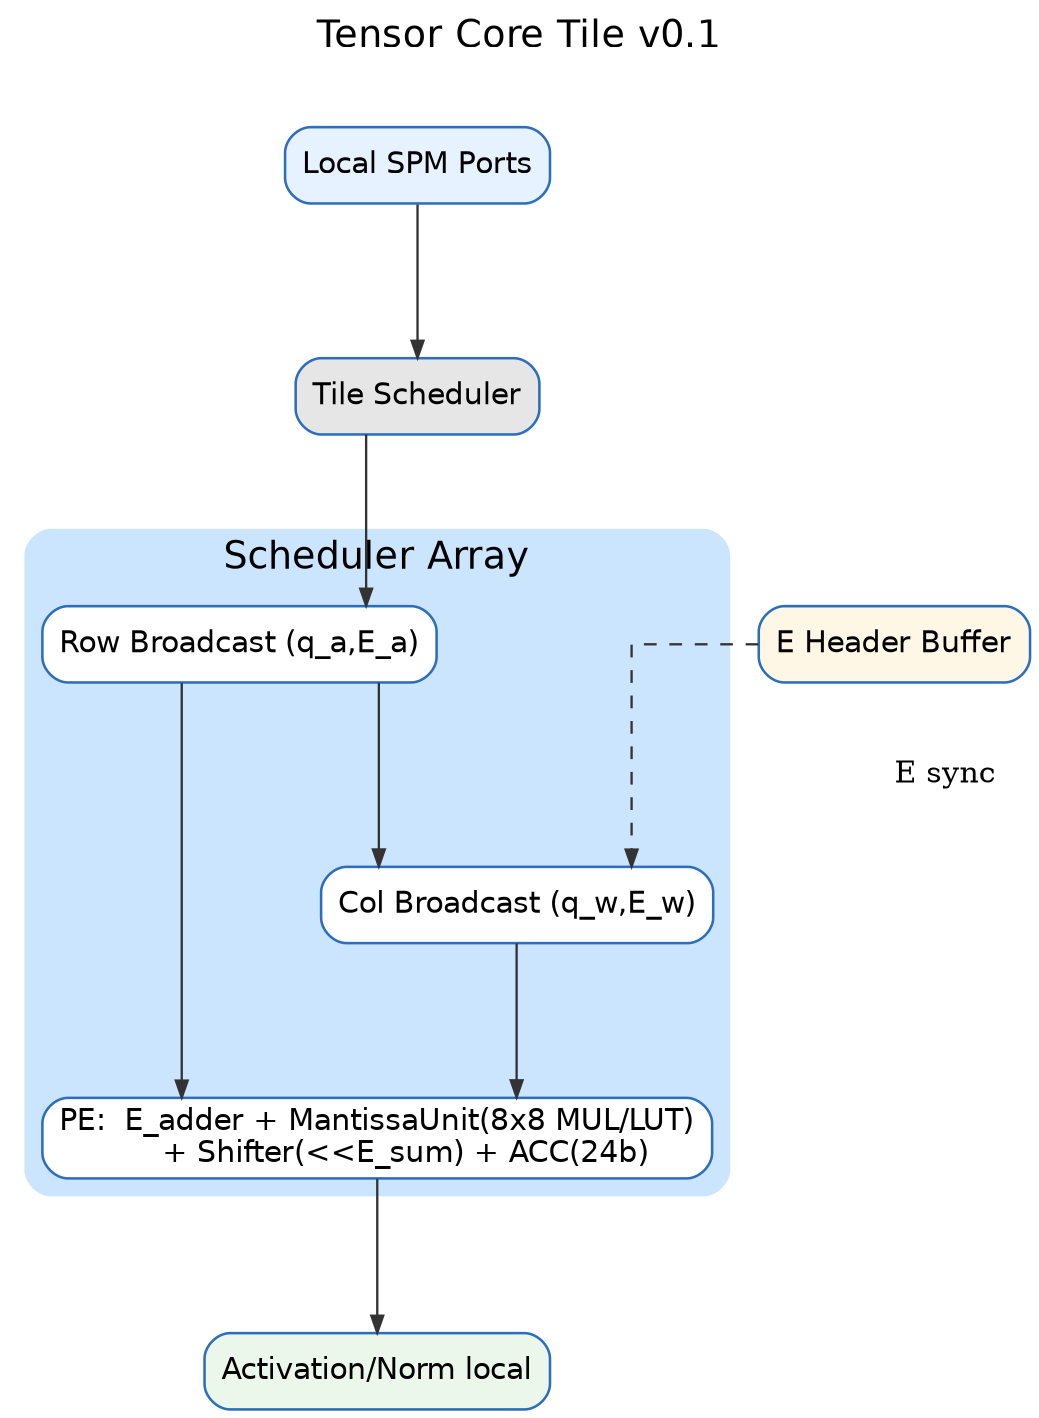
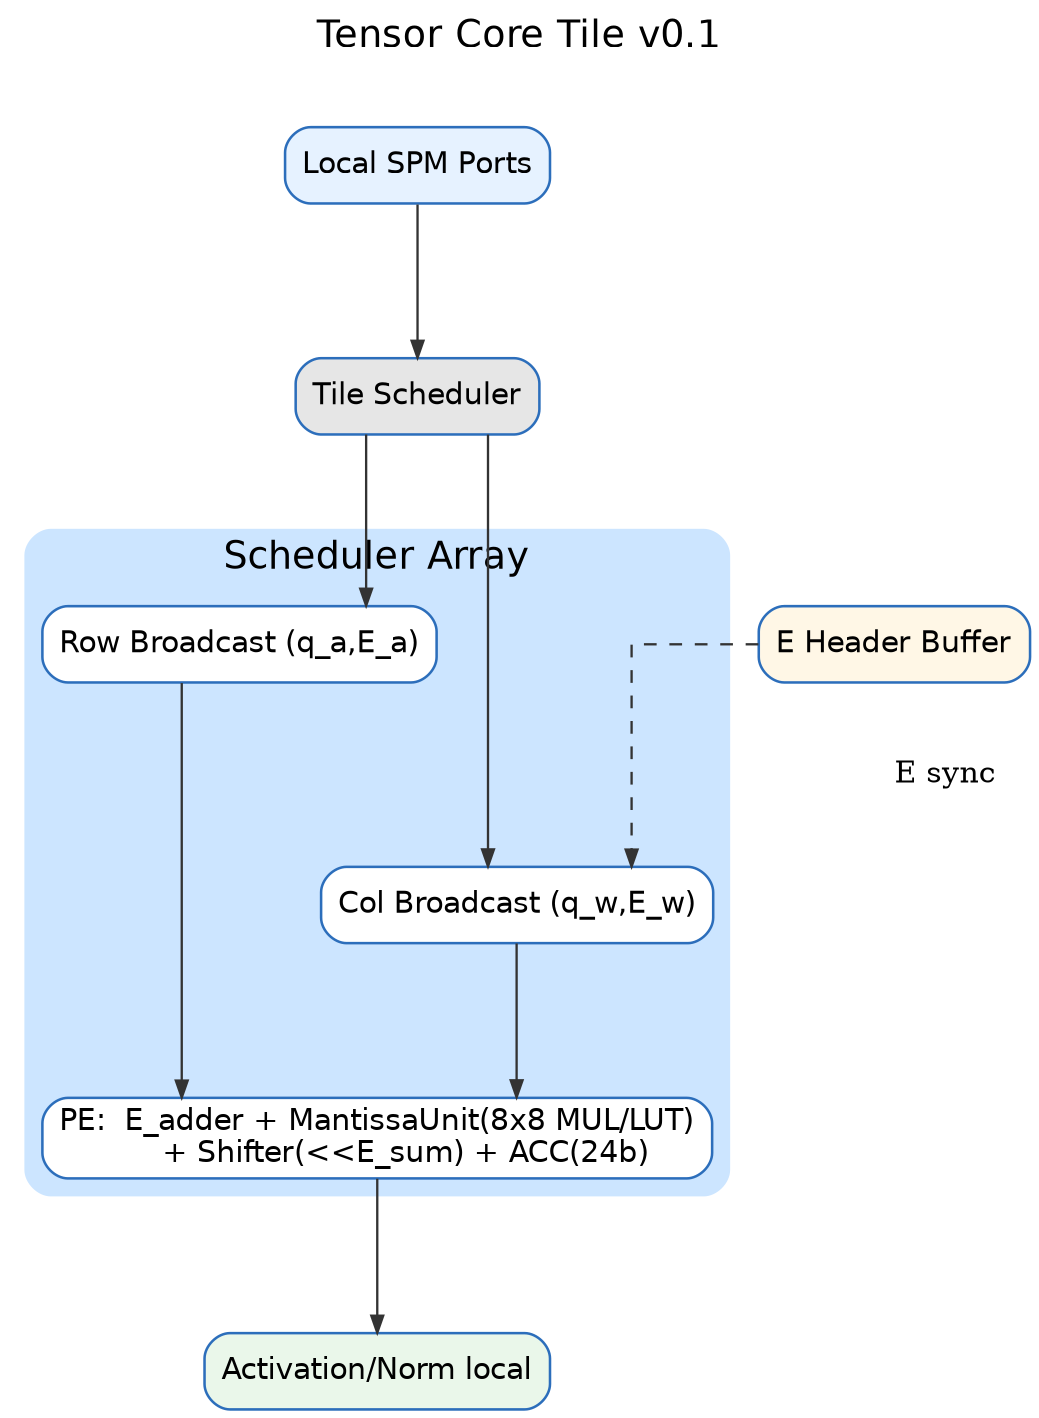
edge "Row Broadcast (q_a,E_a)" -> "Col Broadcast (q_w,E_w)": now "Tile Scheduler" -> "Col Broadcast (q_w,E_w)"
